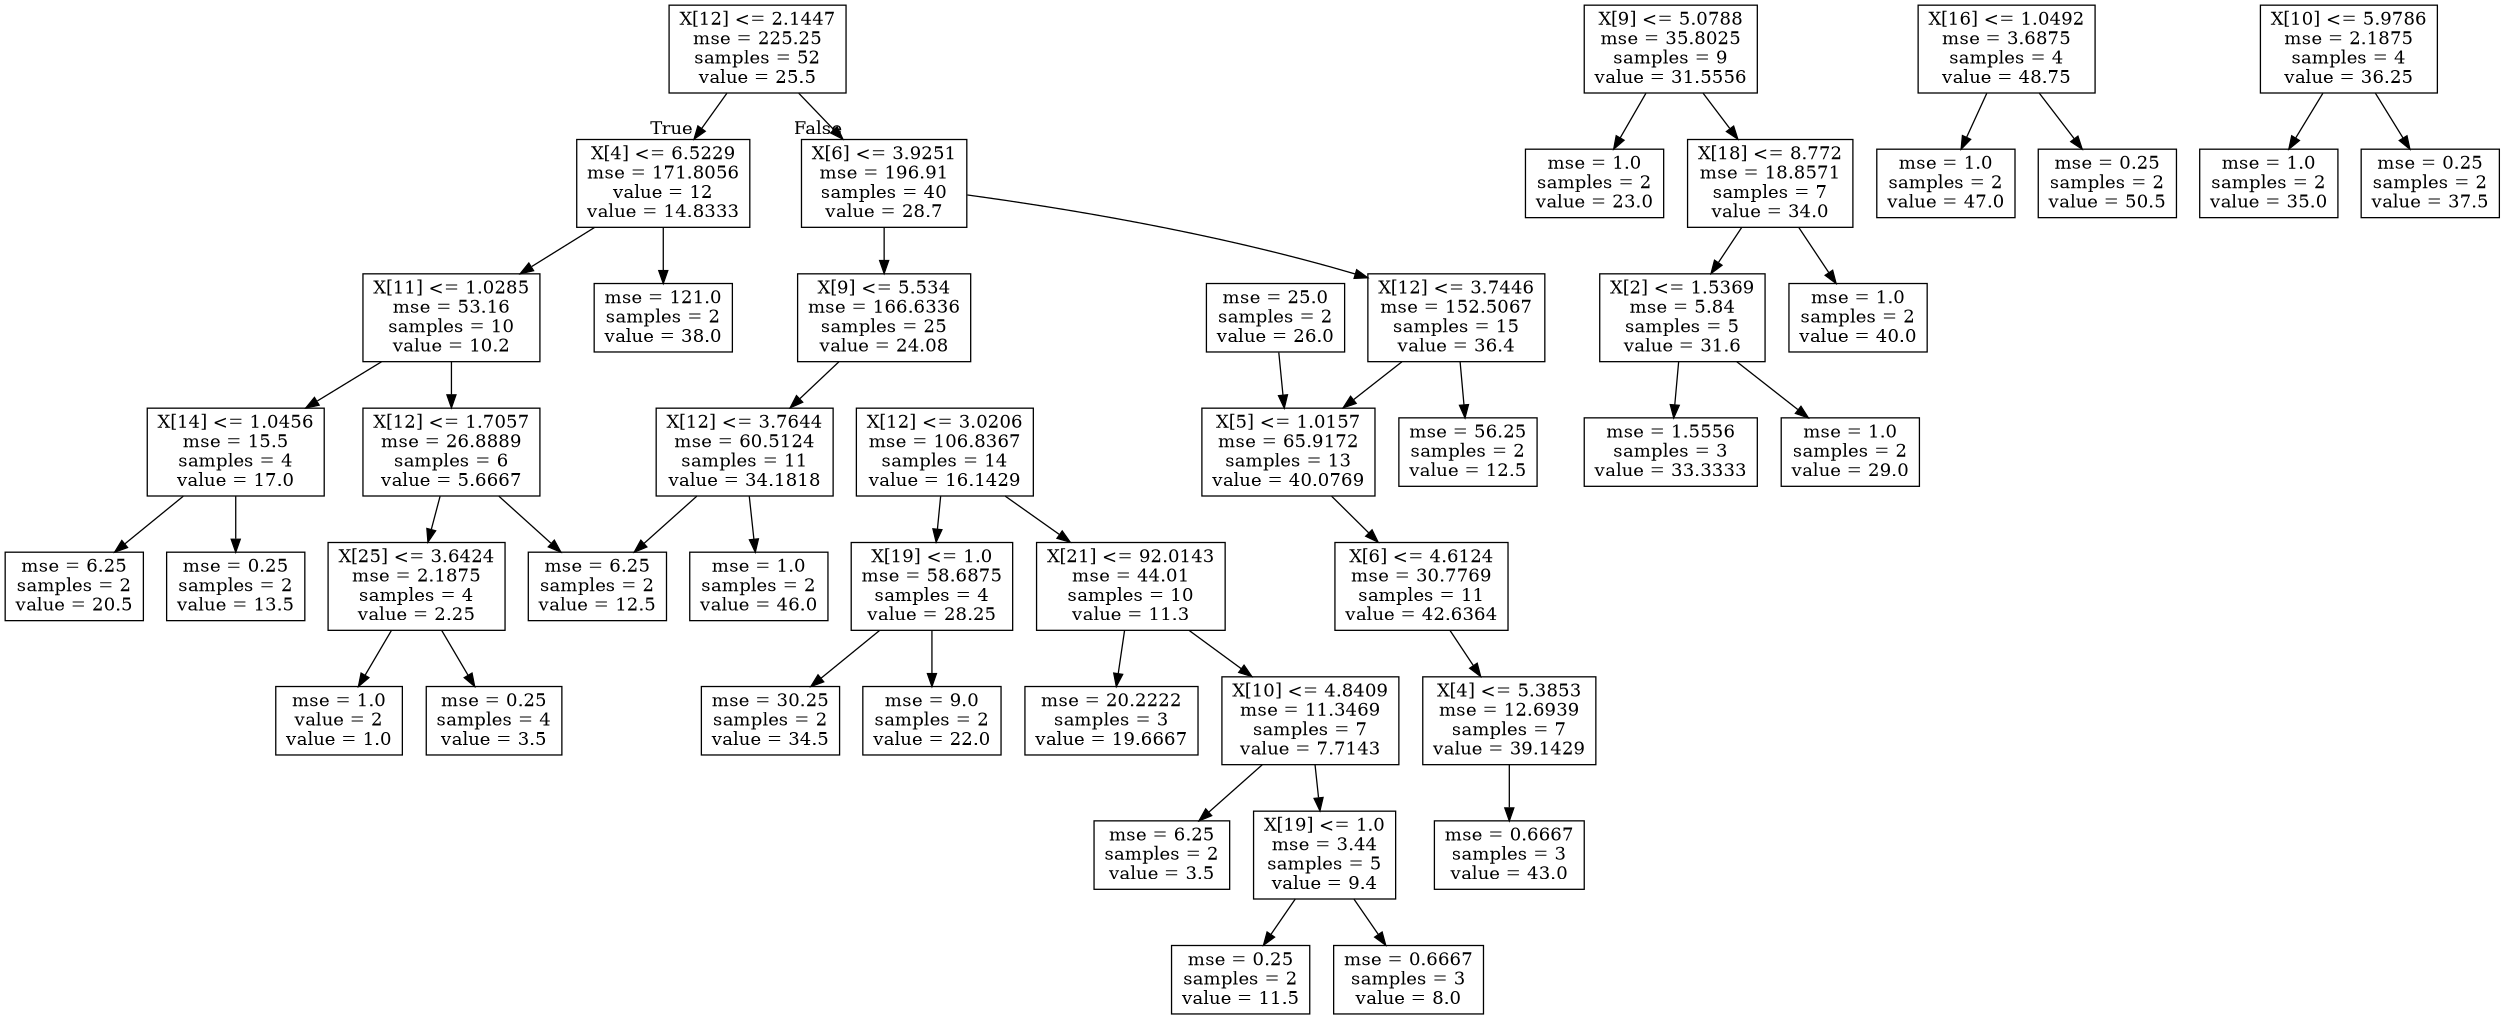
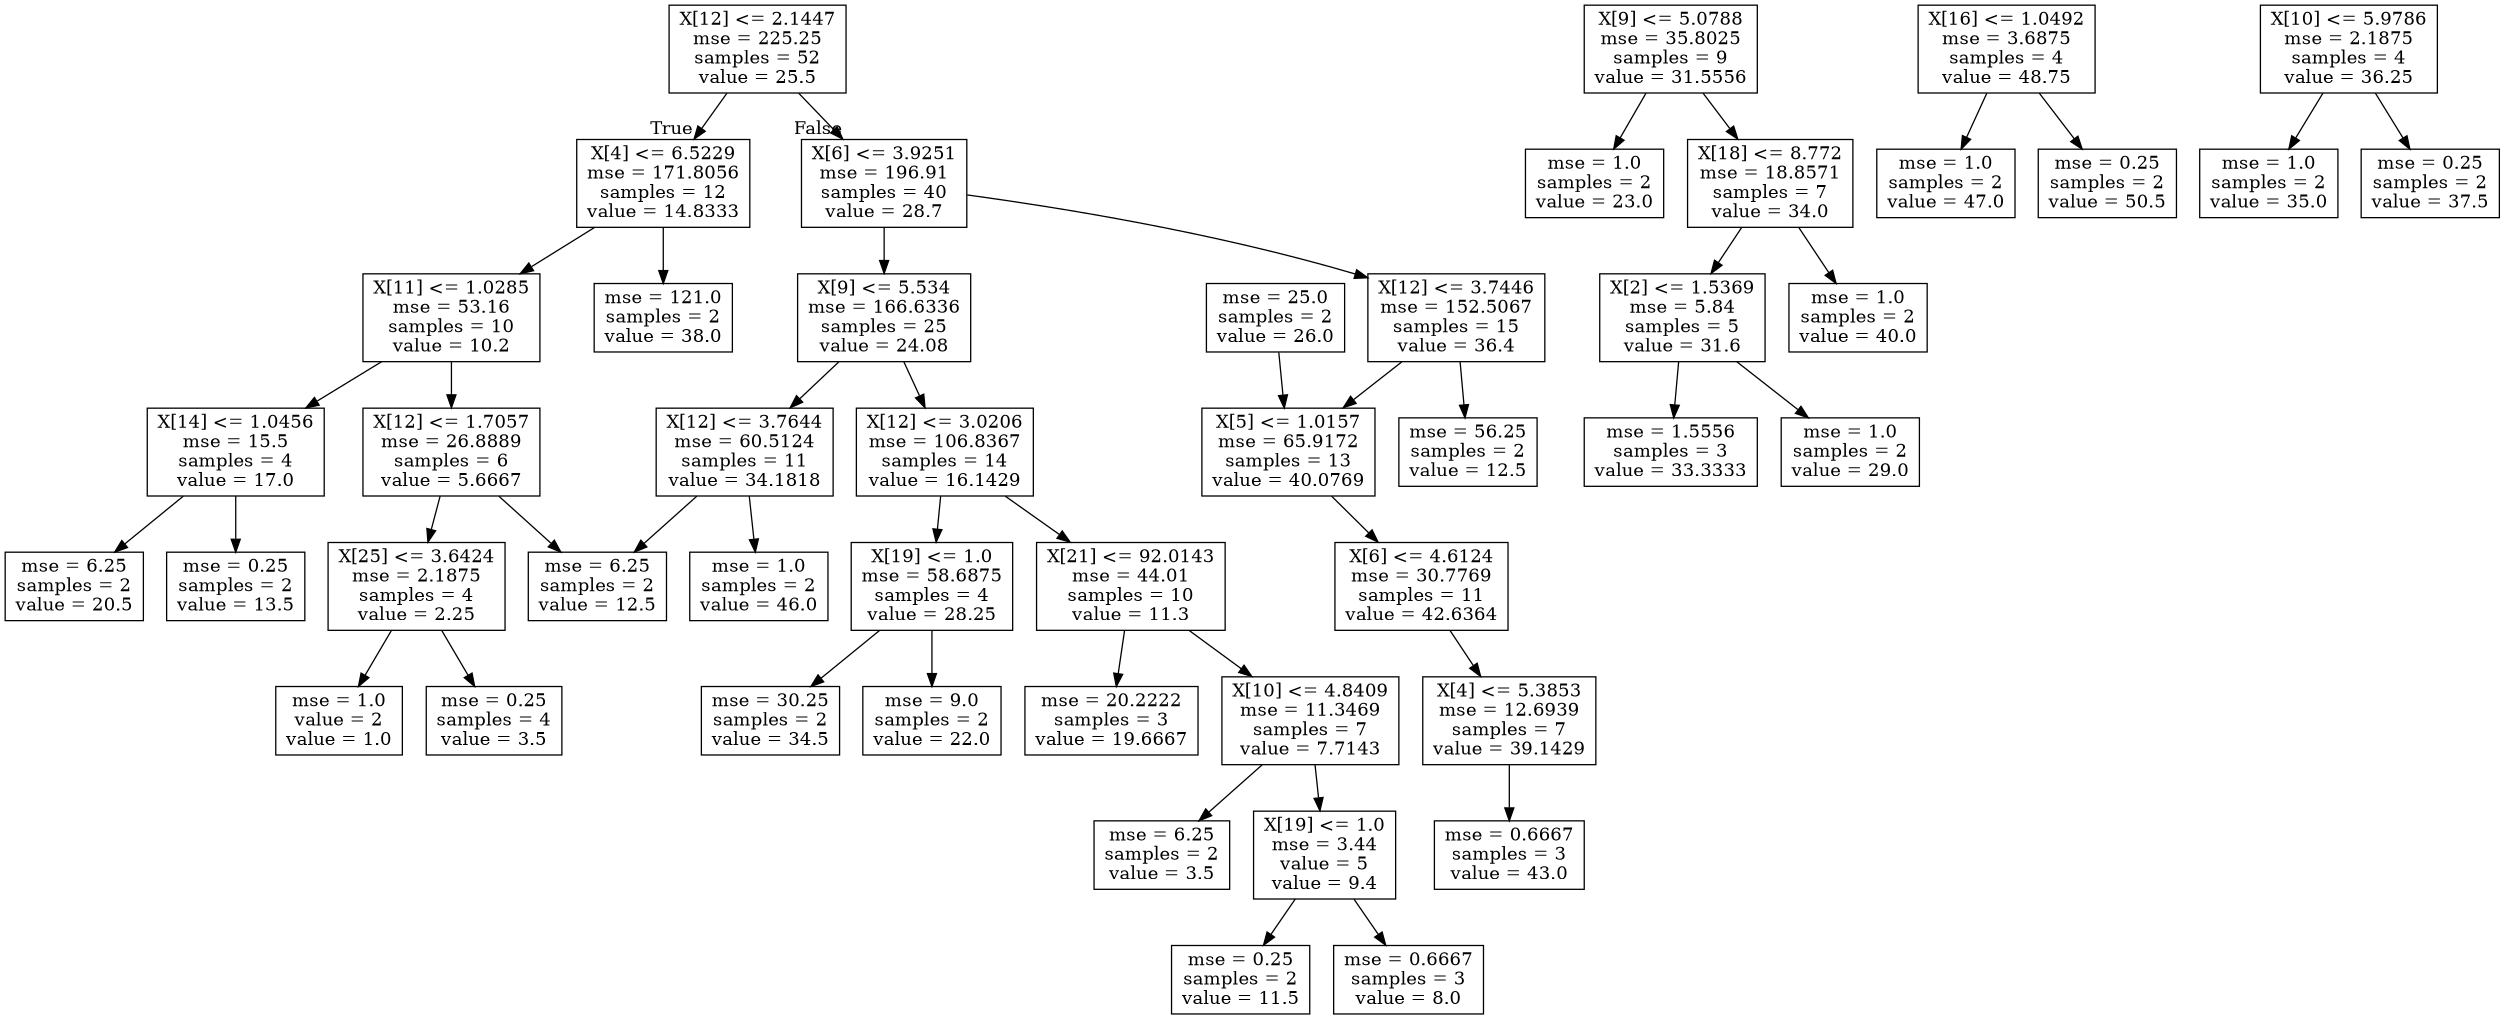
node "X[4] <= 6.5229 mse = 171.8056 value = 12 value = 14.8333": label "X[4] <= 6.5229 mse = 171.8056 value = 12 value = 14.8333" -> "X[4] <= 6.5229 mse = 171.8056 samples = 12 value = 14.8333"
edge "X[9] <= 5.534 mse = 166.6336 samples = 25 value = 24.08" -> "X[12] <= 3.0206 mse = 106.8367 samples = 14 value = 16.1429": added
node "X[19] <= 1.0 mse = 3.44 samples = 5 value = 9.4": label "X[19] <= 1.0 mse = 3.44 samples = 5 value = 9.4" -> "X[19] <= 1.0 mse = 3.44 value = 5 value = 9.4"
